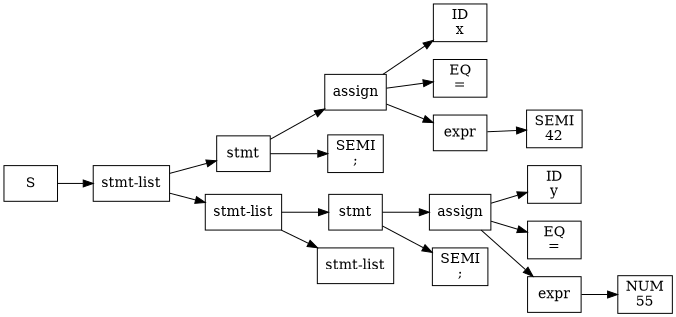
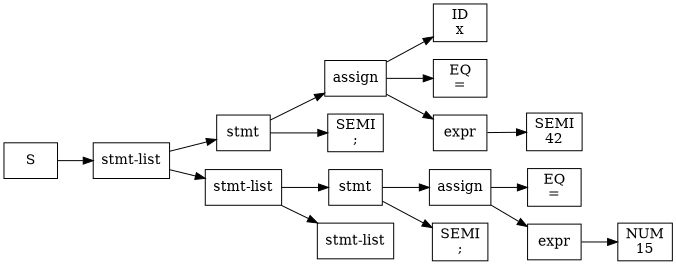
node "ID y": removed
node "NUM 55": label "NUM 55" -> "NUM 15"
